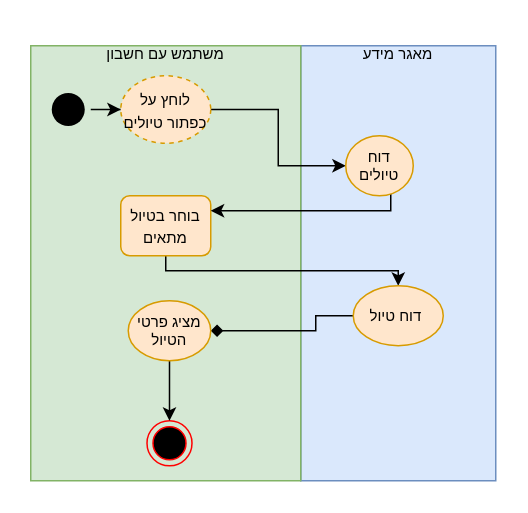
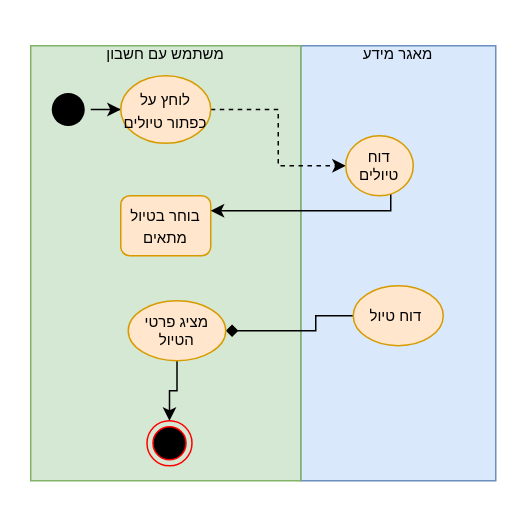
node "לוחץ על כפתור טיולים": style dashed -> solid
edge "לוחץ על כפתור טיולים" -> "דוח טיולים": style solid -> dashed
edge "בוחר בטיול מתאים" -> "דוח טיול": removed
node "מציג פרטי הטיול": size 83x60 -> 98x60
